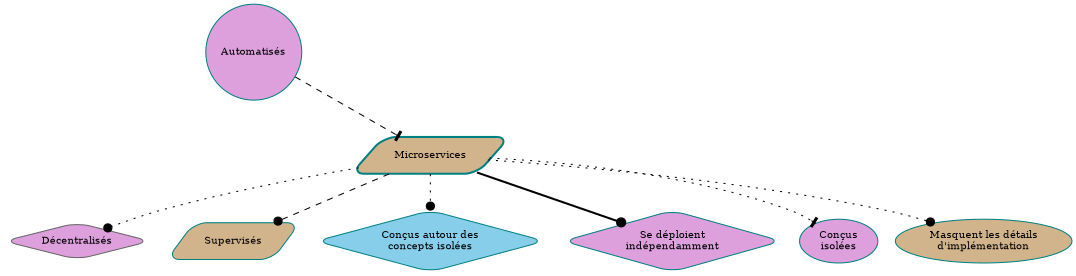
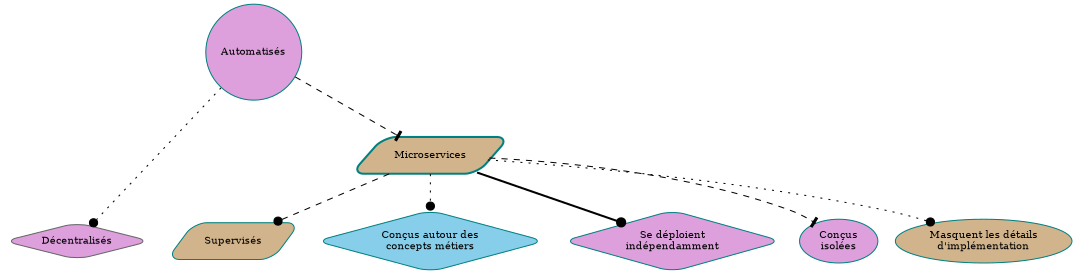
edge "Microservices" -> "Conçus isolées": style dotted -> dashed
edge "Microservices" -> "Décentralisés": now "Automatisés" -> "Décentralisés"
node "Conçus autour des concepts isolées": label "Conçus autour des concepts isolées" -> "Conçus autour des concepts métiers"
